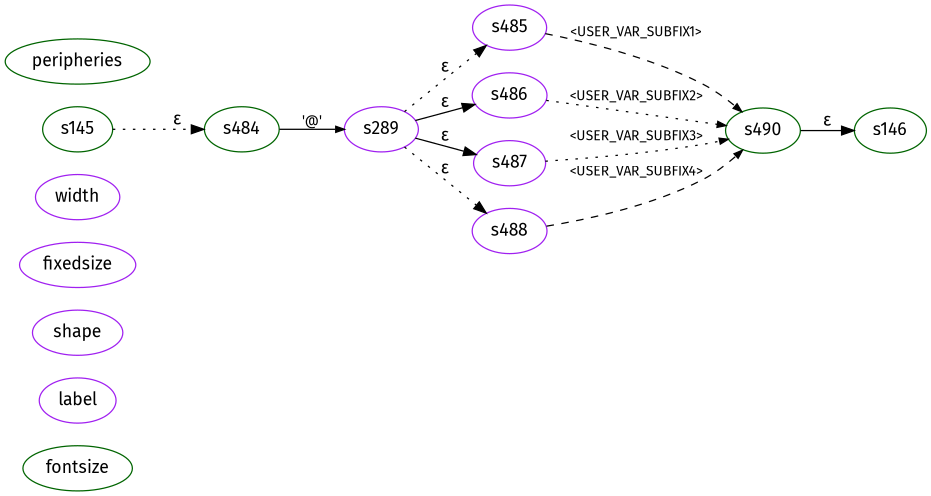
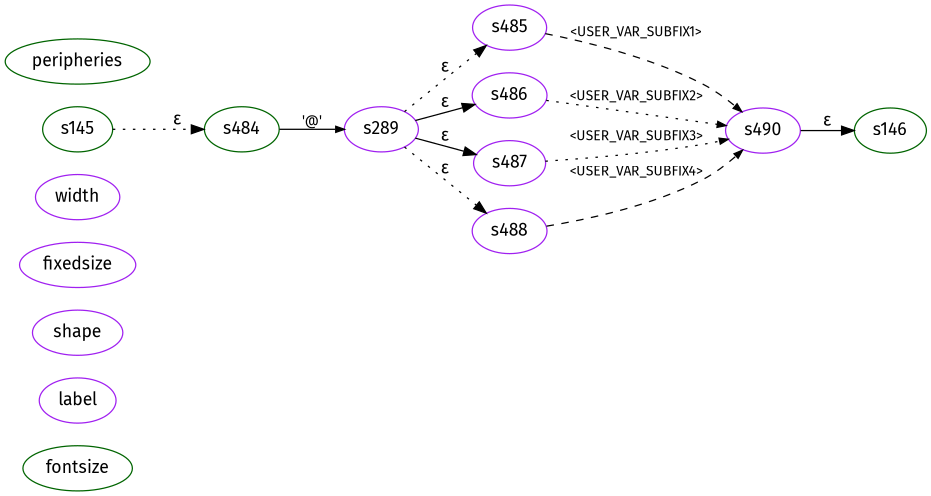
node "s490": color darkgreen -> purple
